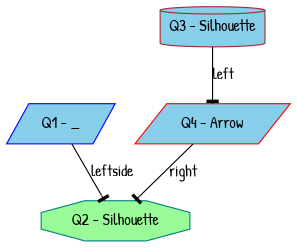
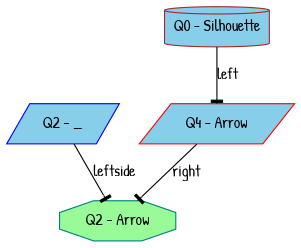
node "Q3 - Silhouette": label "Q3 - Silhouette" -> "Q0 - Silhouette"
node "Q1 - _": label "Q1 - _" -> "Q2 - _"
node "Q2 - Silhouette": label "Q2 - Silhouette" -> "Q2 - Arrow"
